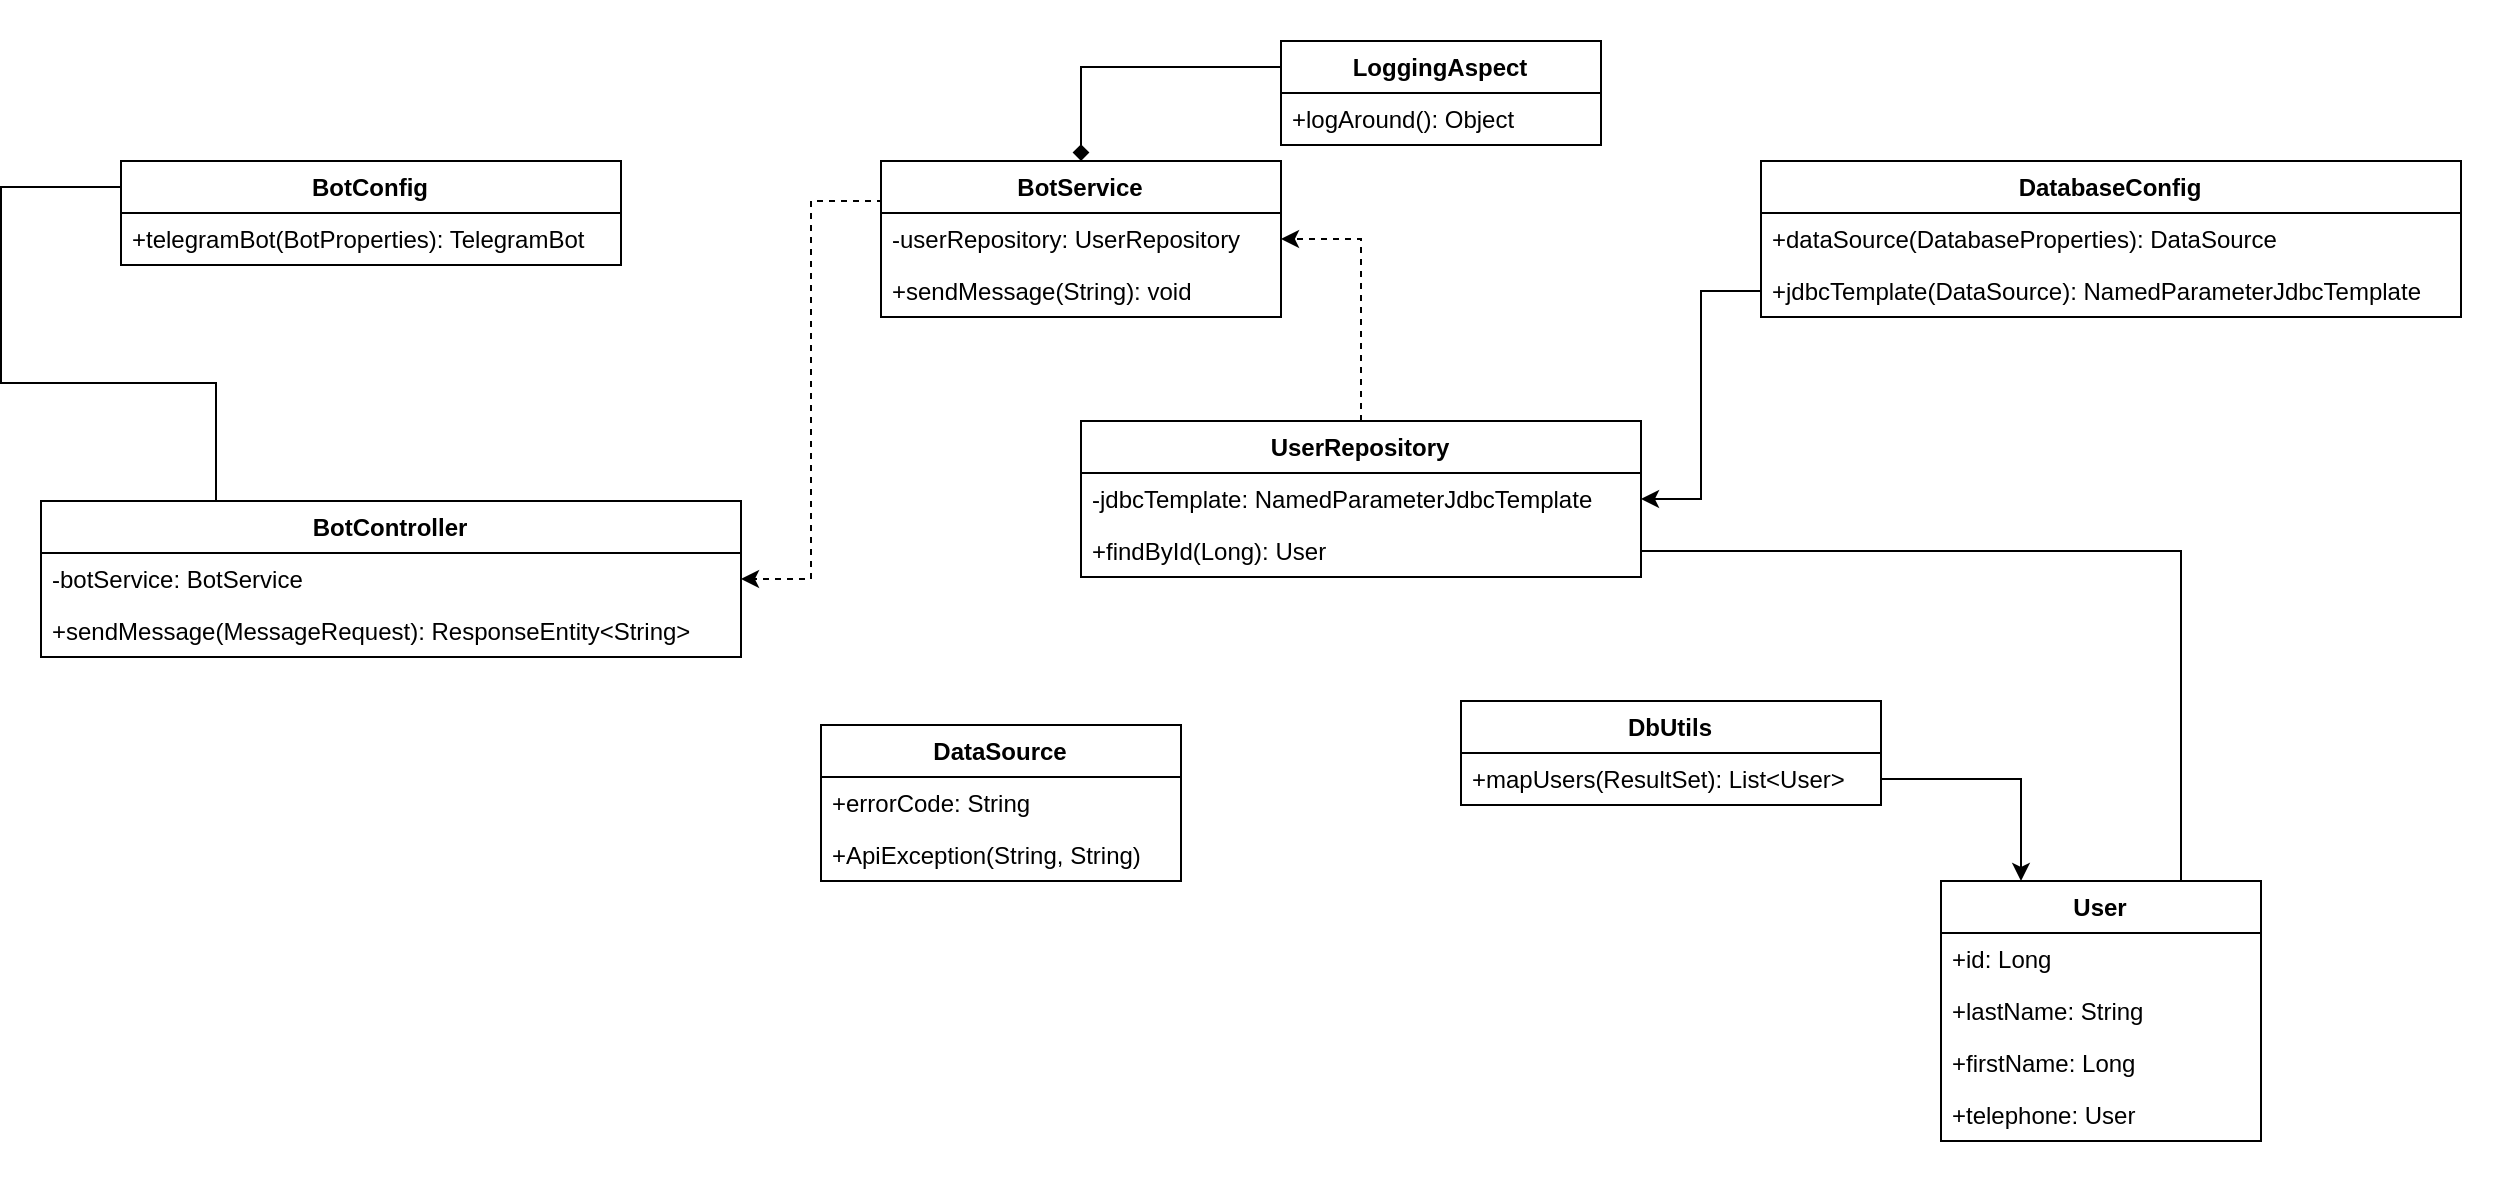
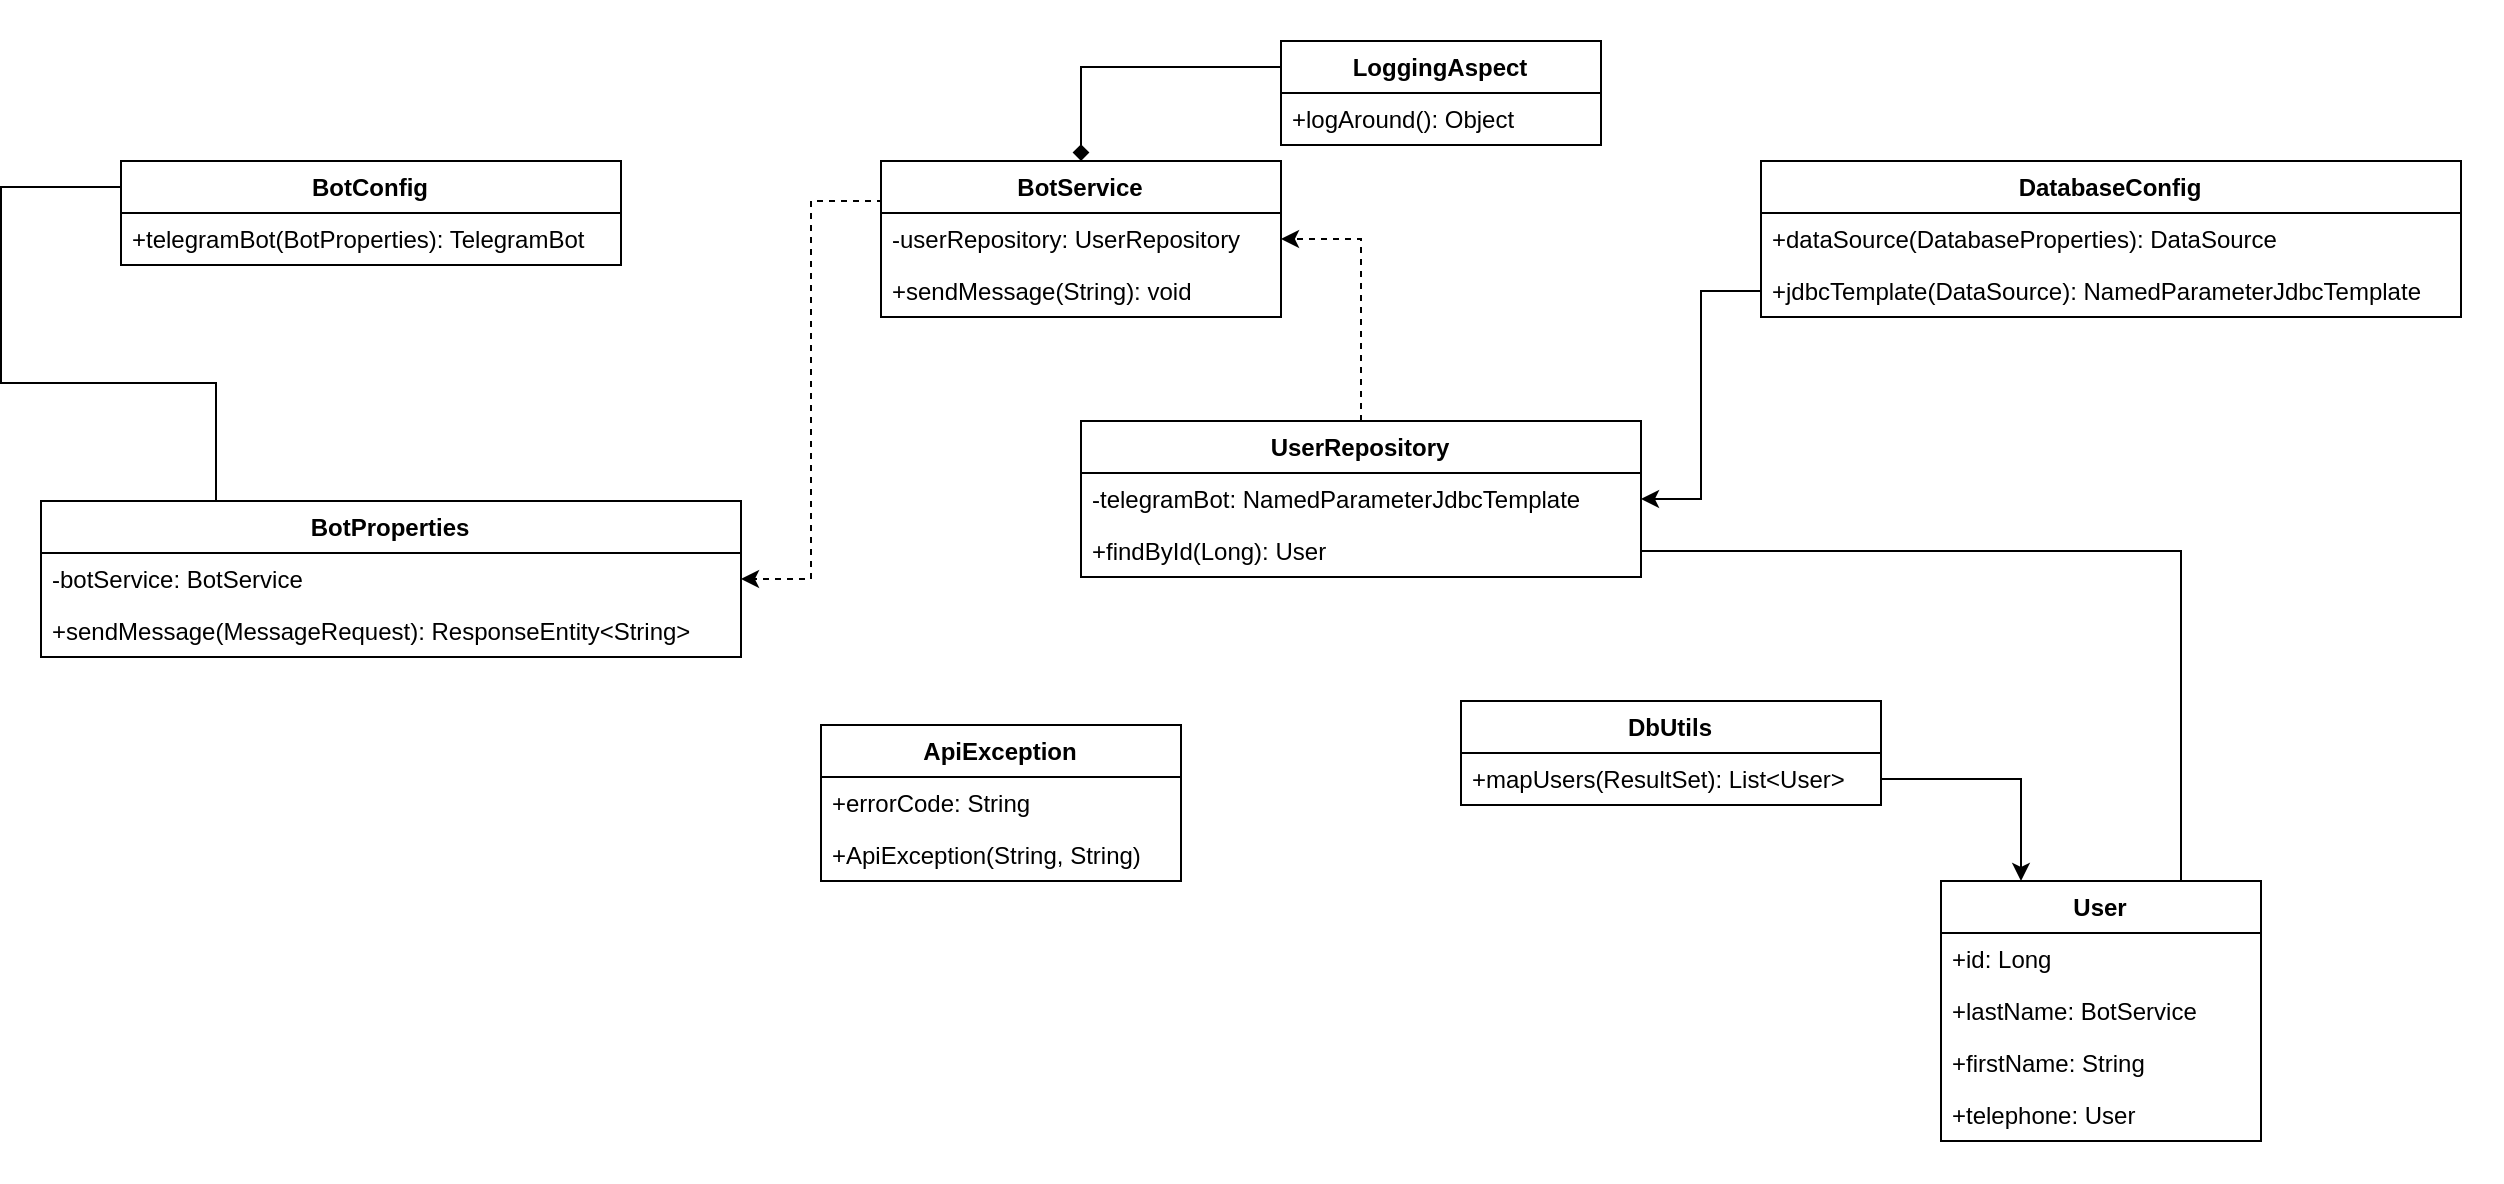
node "-jdbcTemplate: NamedParameterJdbcTemplate": label "-jdbcTemplate: NamedParameterJdbcTemplate" -> "-telegramBot: NamedParameterJdbcTemplate"
node "BotController": label "BotController" -> "BotProperties"
node "DataSource": label "DataSource" -> "ApiException"
node "+lastName: String": label "+lastName: String" -> "+lastName: BotService"
node "+firstName: Long": label "+firstName: Long" -> "+firstName: String"
